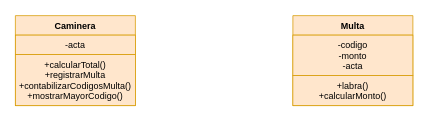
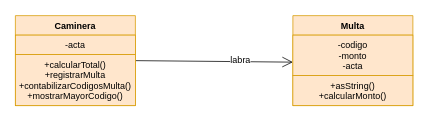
edge "Caminera" -> "-codigo -monto -acta": added, label "labra"
node "+labra() +calcularMonto()": label "+labra() +calcularMonto()" -> "+asString() +calcularMonto()"
